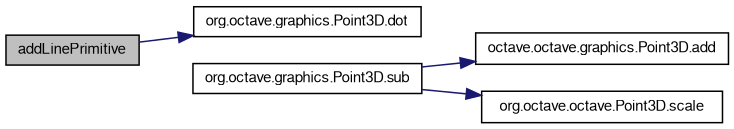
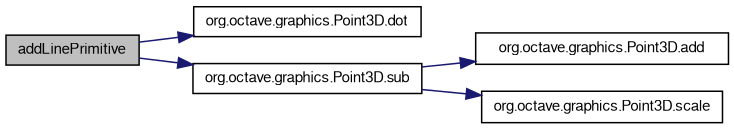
node "octave.octave.graphics.Point3D.add": label "octave.octave.graphics.Point3D.add" -> "org.octave.graphics.Point3D.add"
edge "addLinePrimitive" -> "org.octave.graphics.Point3D.sub": added
node "org.octave.octave.Point3D.scale": label "org.octave.octave.Point3D.scale" -> "org.octave.graphics.Point3D.scale"
